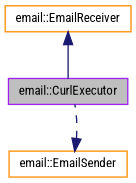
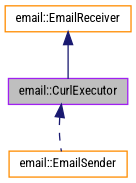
edge "email::CurlExecutor" -> "email::EmailSender": reversed
